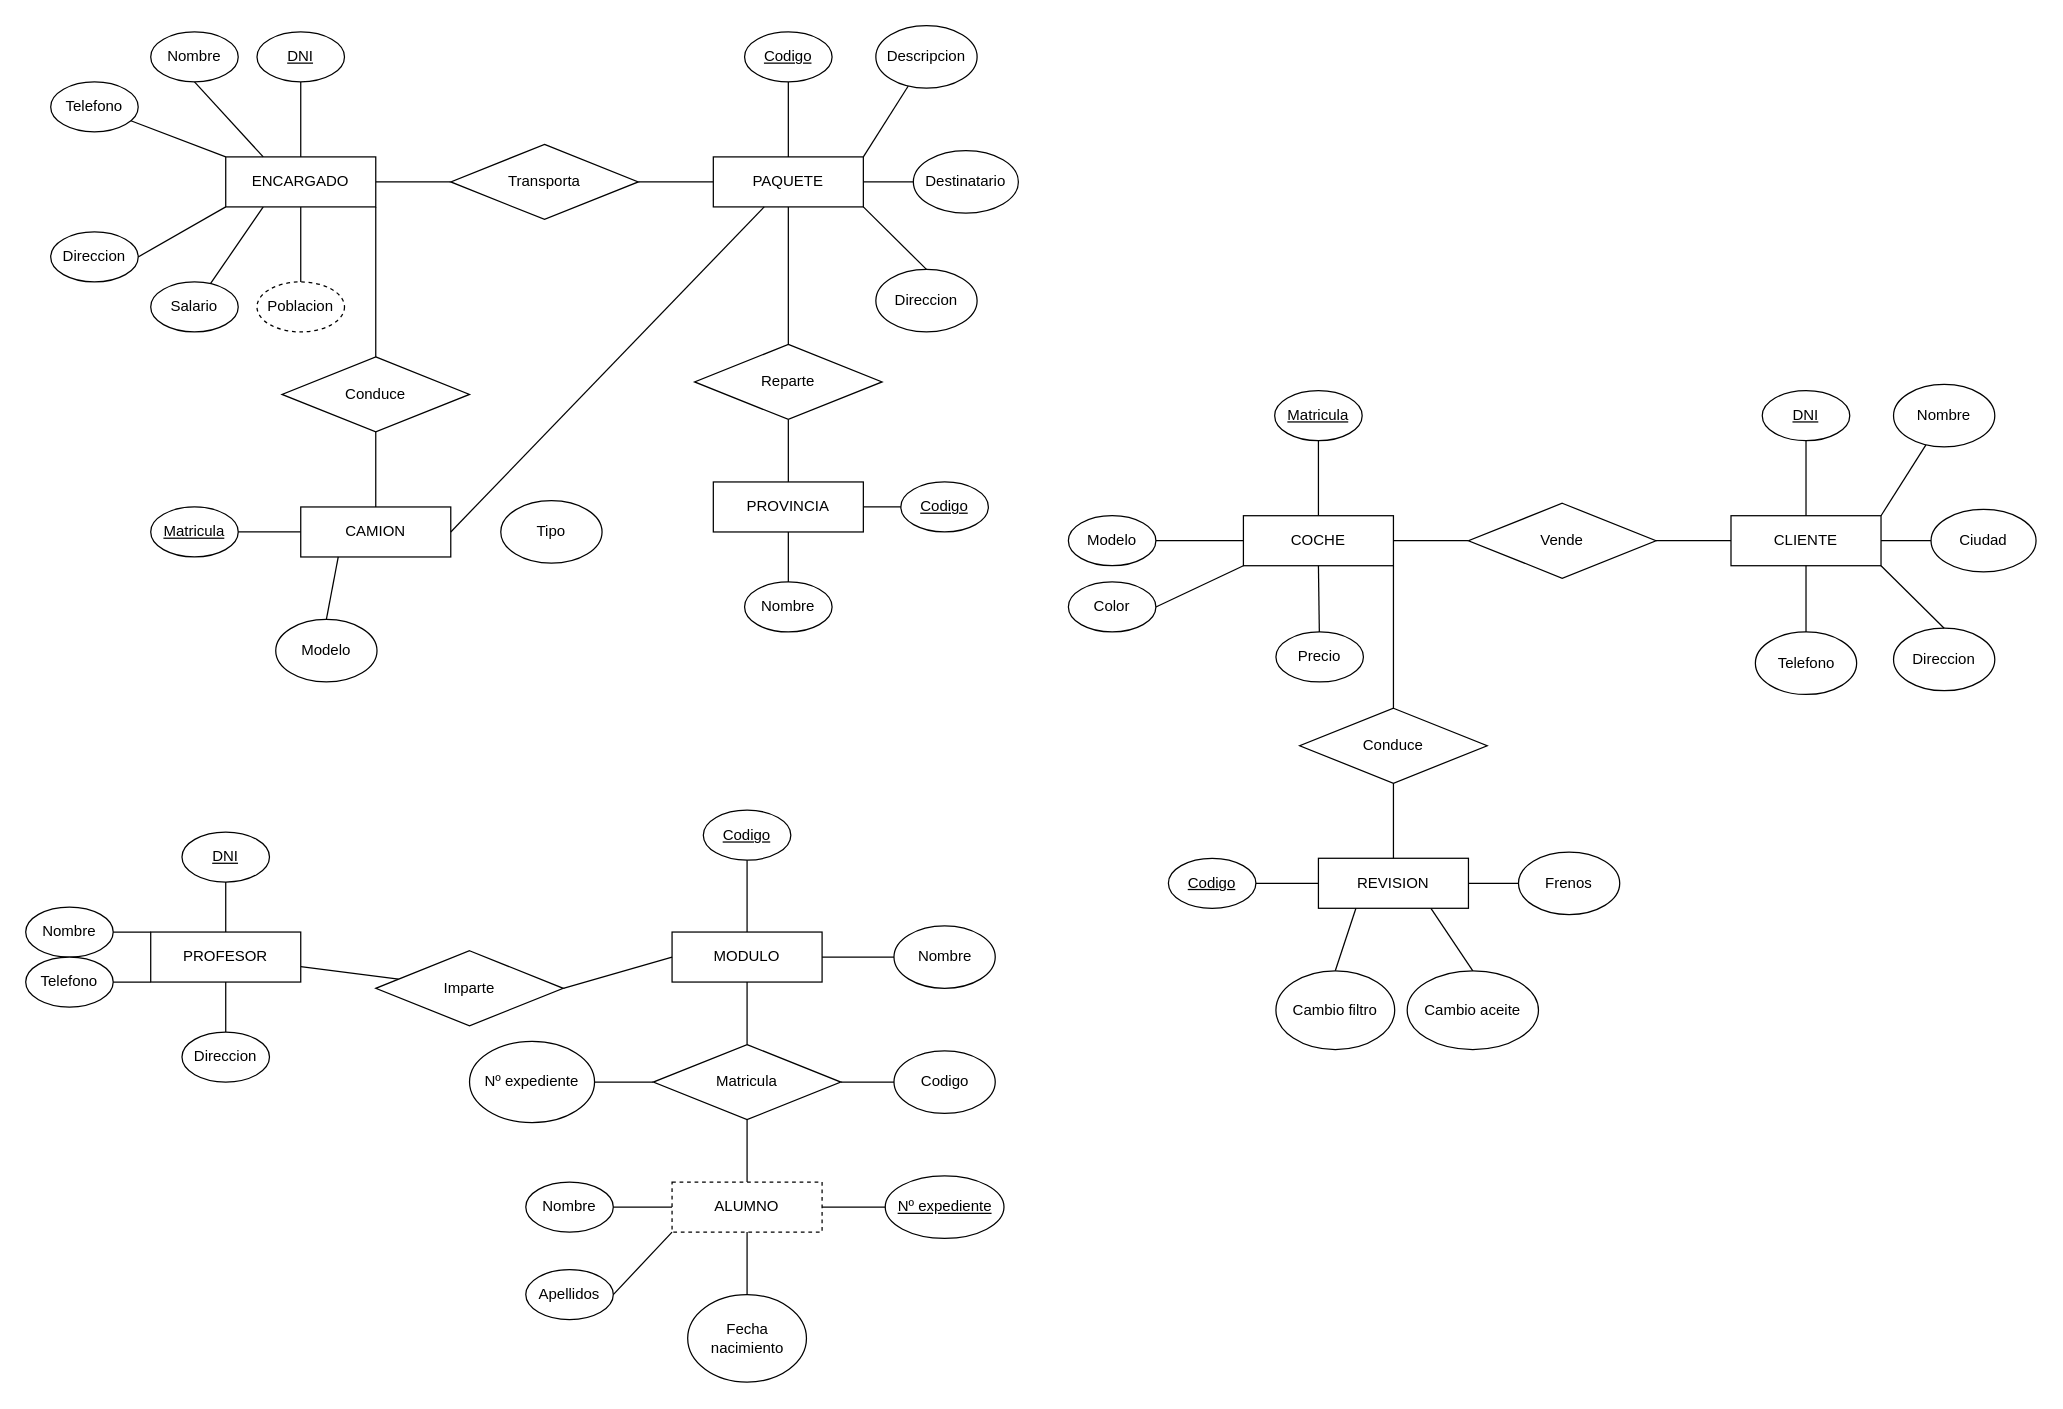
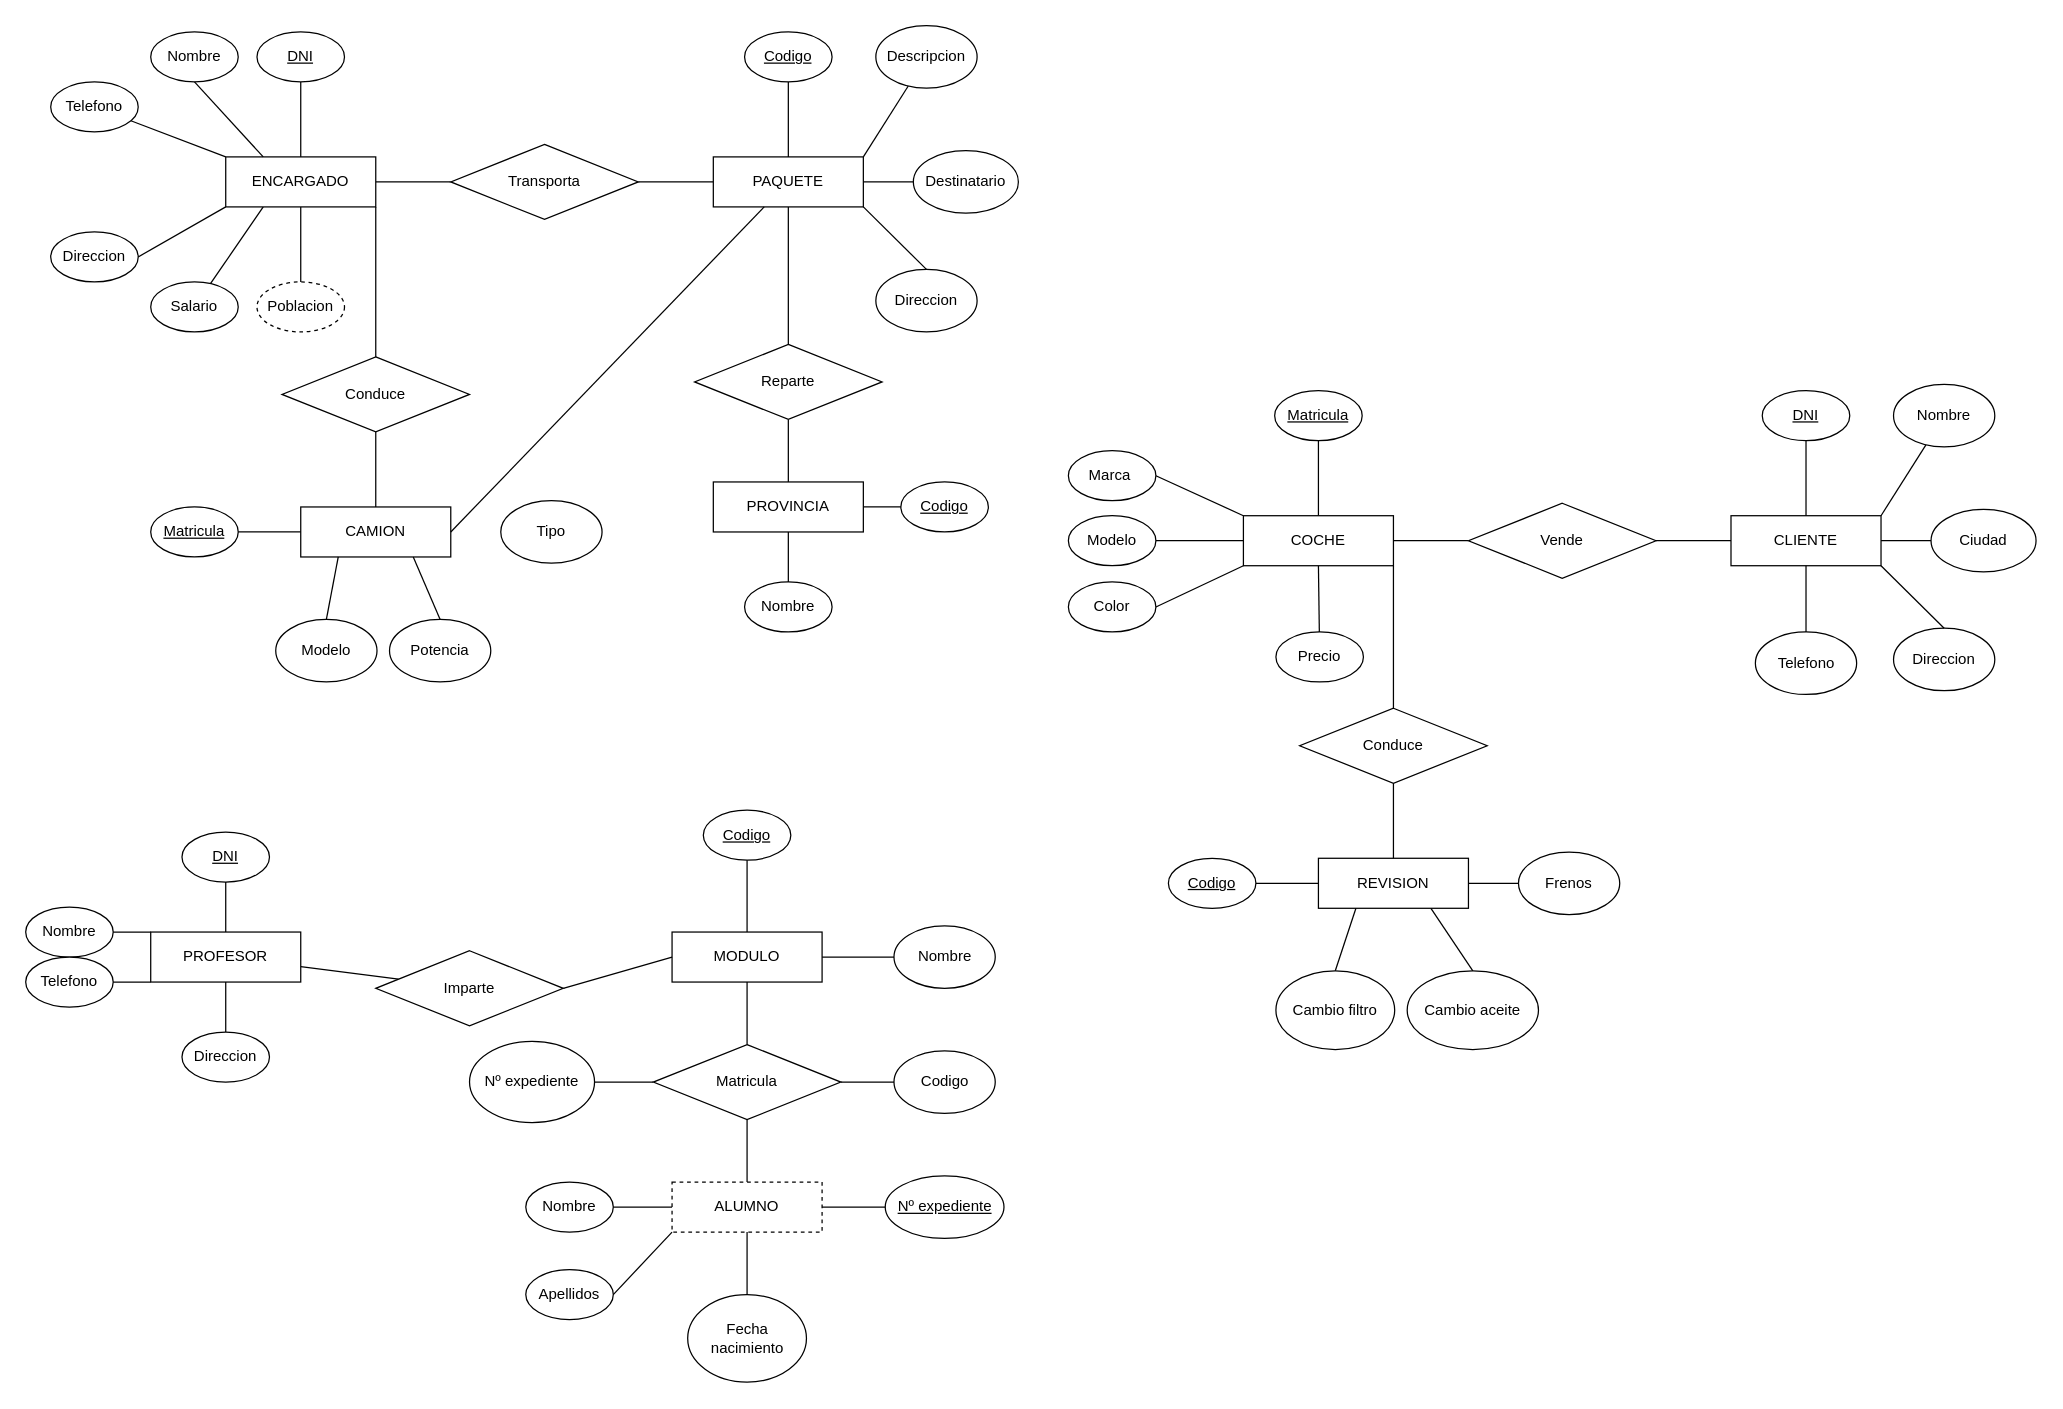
node "Marca": added
edge "Marca" -- "COCHE": added
edge "CAMION" -- "Potencia": added
node "Potencia": added
